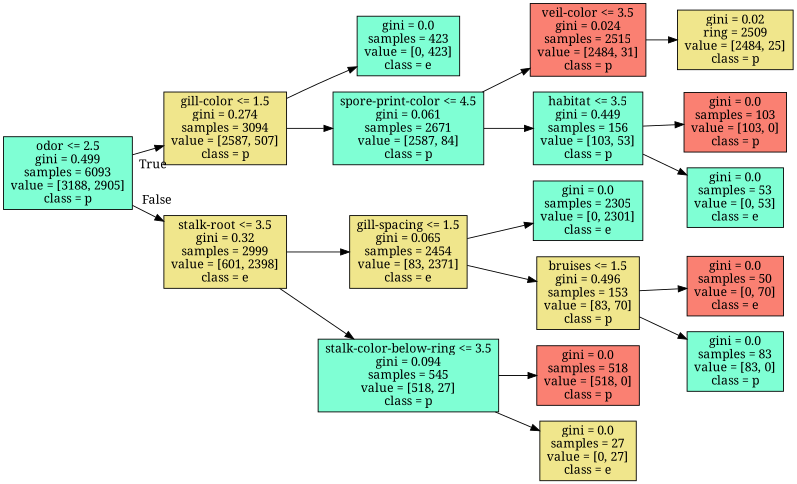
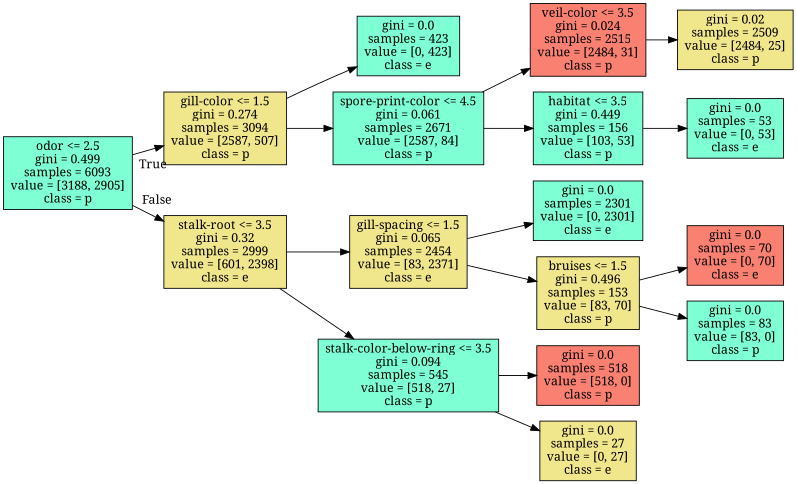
node "gini = 0.02 ring = 2509 value = [2484, 25] class = p": label "gini = 0.02 ring = 2509 value = [2484, 25] class = p" -> "gini = 0.02 samples = 2509 value = [2484, 25] class = p"
node "gini = 0.0 samples = 103 value = [103, 0] class = p": removed
node "gini = 0.0 samples = 2305 value = [0, 2301] class = e": label "gini = 0.0 samples = 2305 value = [0, 2301] class = e" -> "gini = 0.0 samples = 2301 value = [0, 2301] class = e"
node "gini = 0.0 samples = 50 value = [0, 70] class = e": label "gini = 0.0 samples = 50 value = [0, 70] class = e" -> "gini = 0.0 samples = 70 value = [0, 70] class = e"
